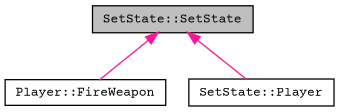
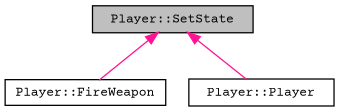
node "SetState::SetState": label "SetState::SetState" -> "Player::SetState"
node "SetState::Player": label "SetState::Player" -> "Player::Player"
